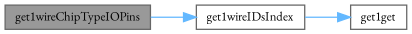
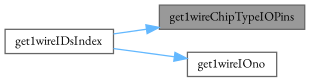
edge "get1wireChipTypeIOPins" -> "get1wireIDsIndex": reversed
node "get1get": label "get1get" -> "get1wireIOno"
